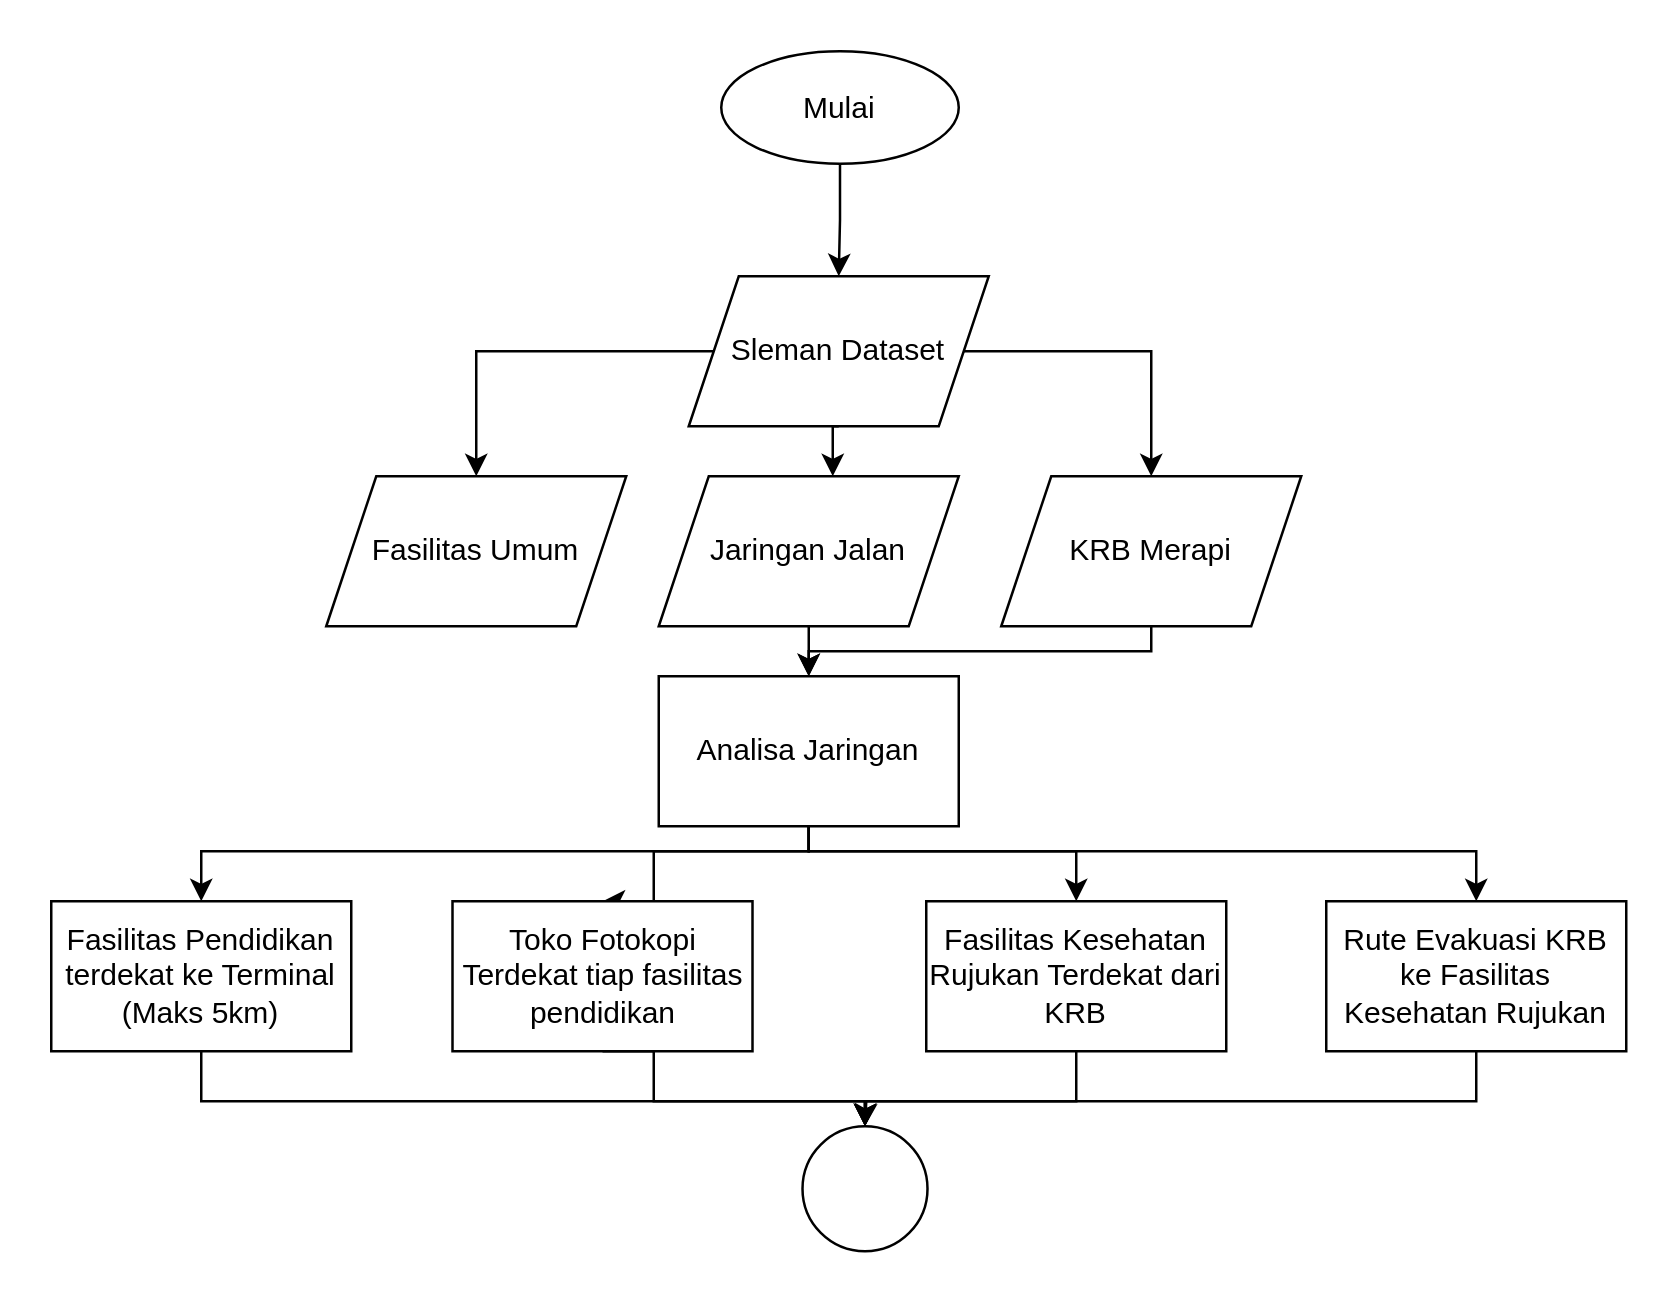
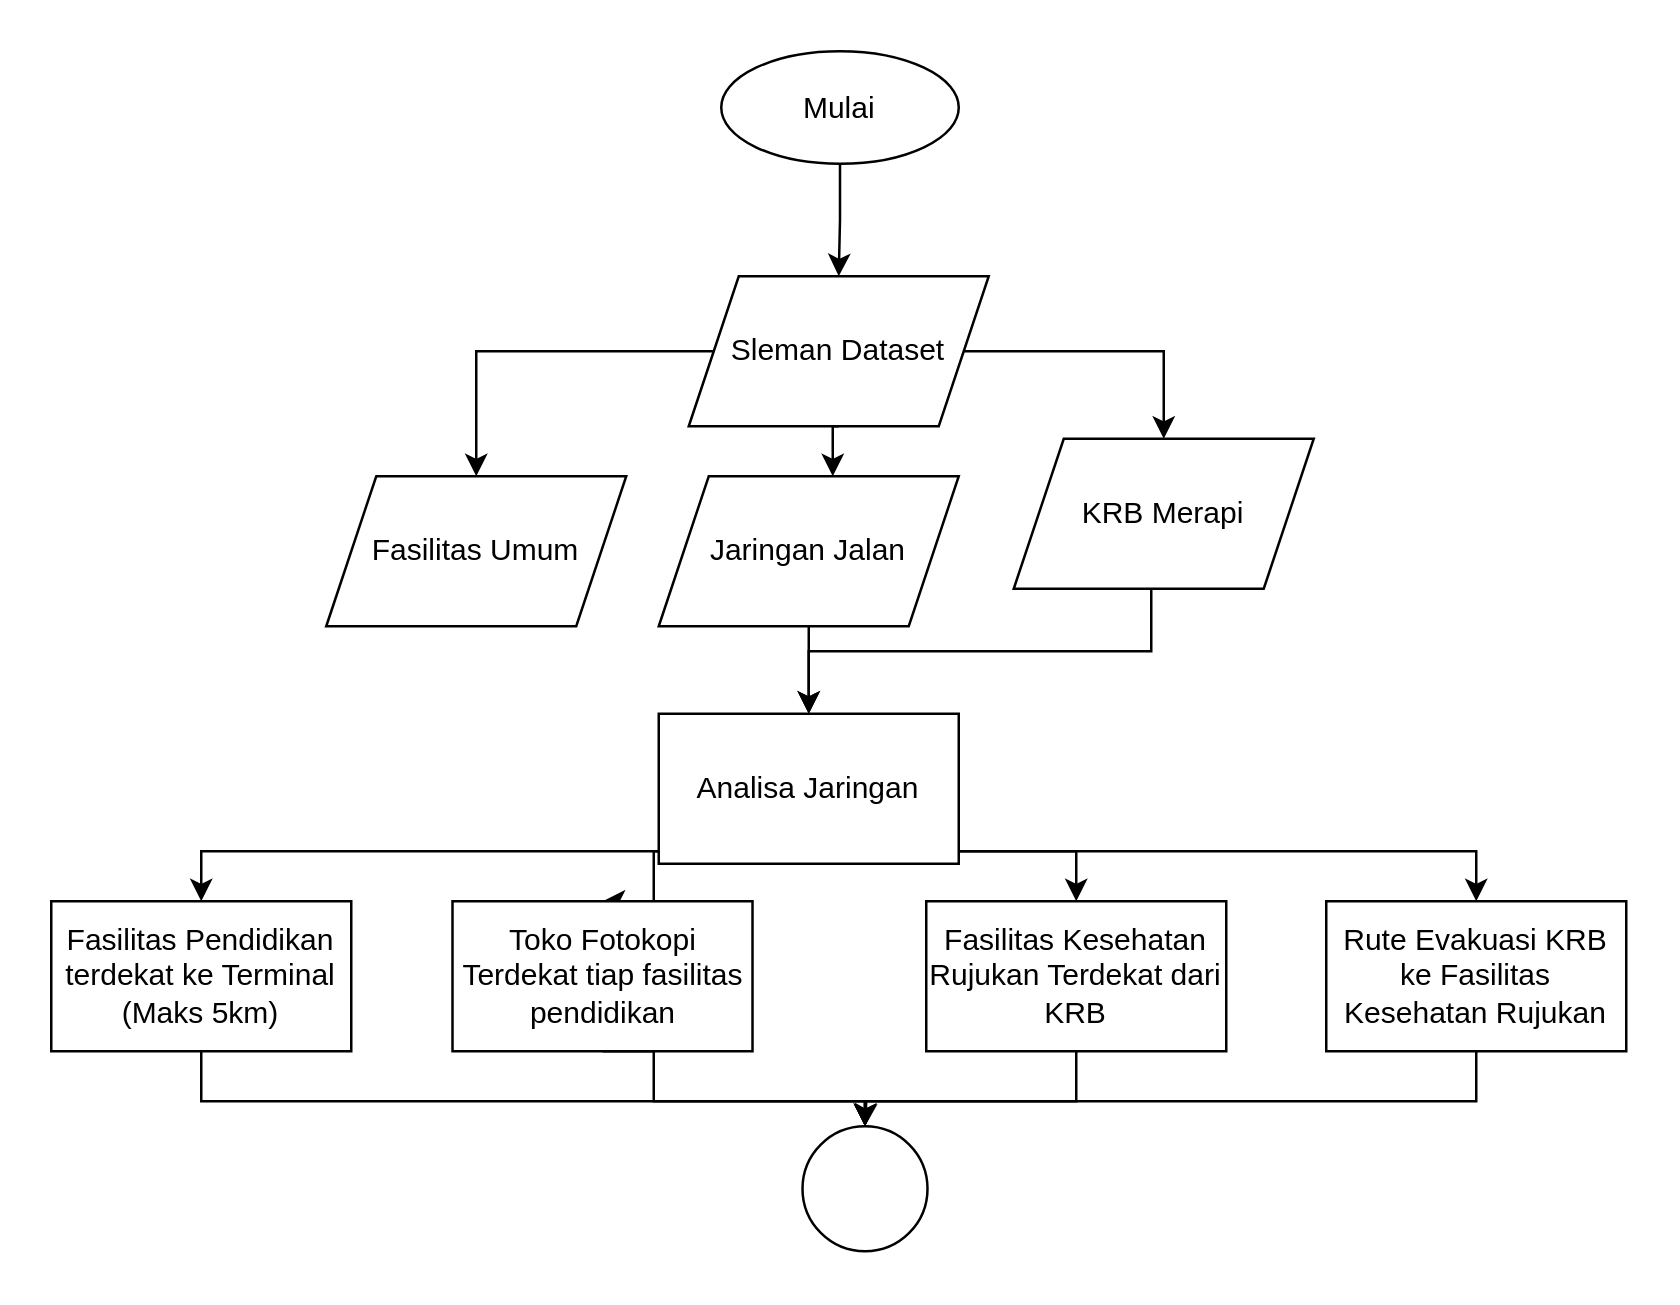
node "KRB Merapi": moved (1151, 551) -> (1164, 514)
node "Analisa Jaringan": moved (809, 751) -> (809, 789)
